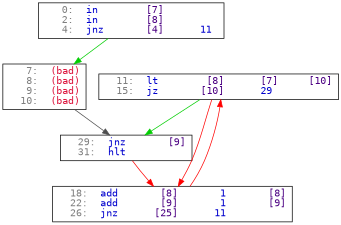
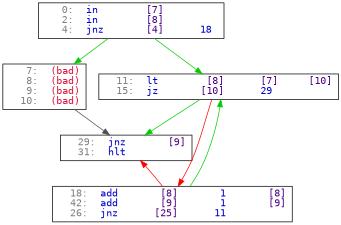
node "0:": text "11" -> "18"
edge "0:" -> "11:": added
edge "18:" -> "11:": color red -> green3
edge "29:" -> "18:": reversed
node "18:": text "22:" -> "42:"
